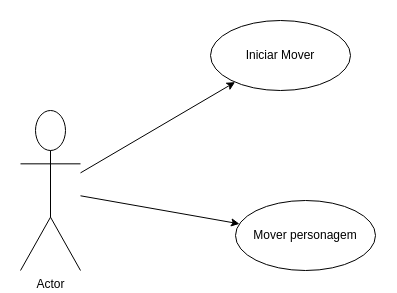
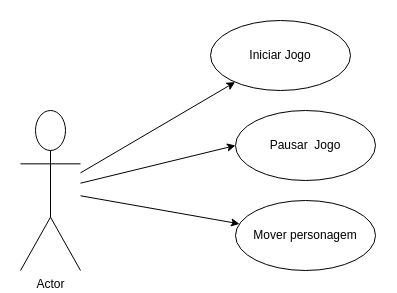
node "Iniciar Mover": label "Iniciar Mover" -> "Iniciar Jogo"
node "Pausar Jogo": added
edge "Actor" -> "Pausar Jogo": added
